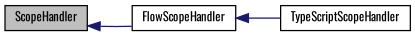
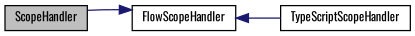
edge "FlowScopeHandler" -> "ScopeHandler": reversed
